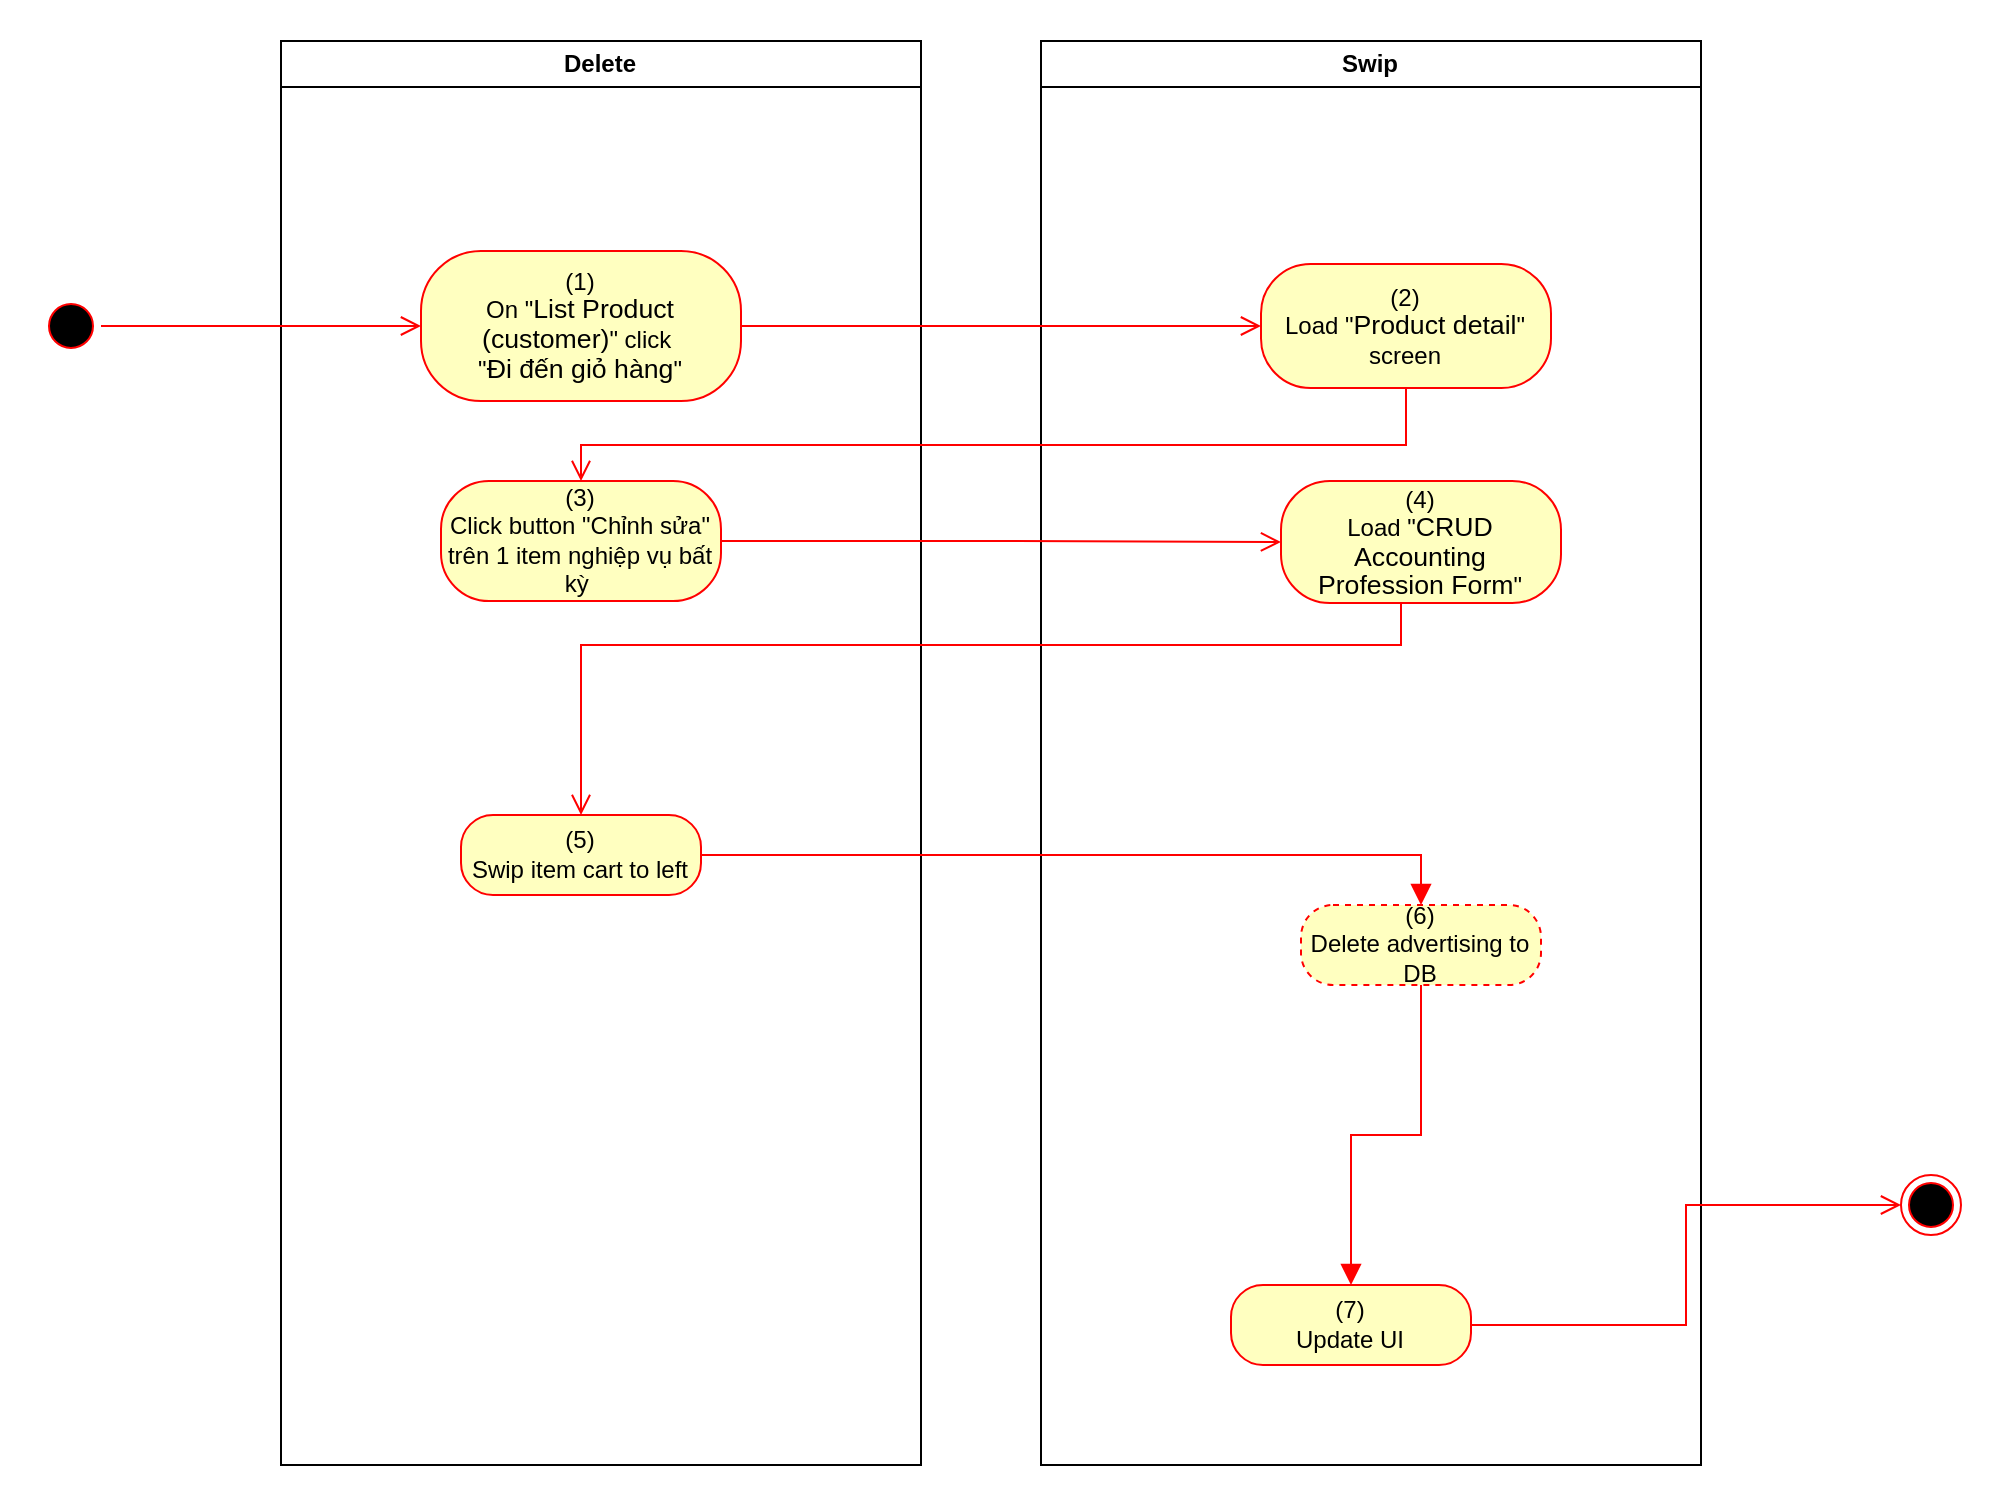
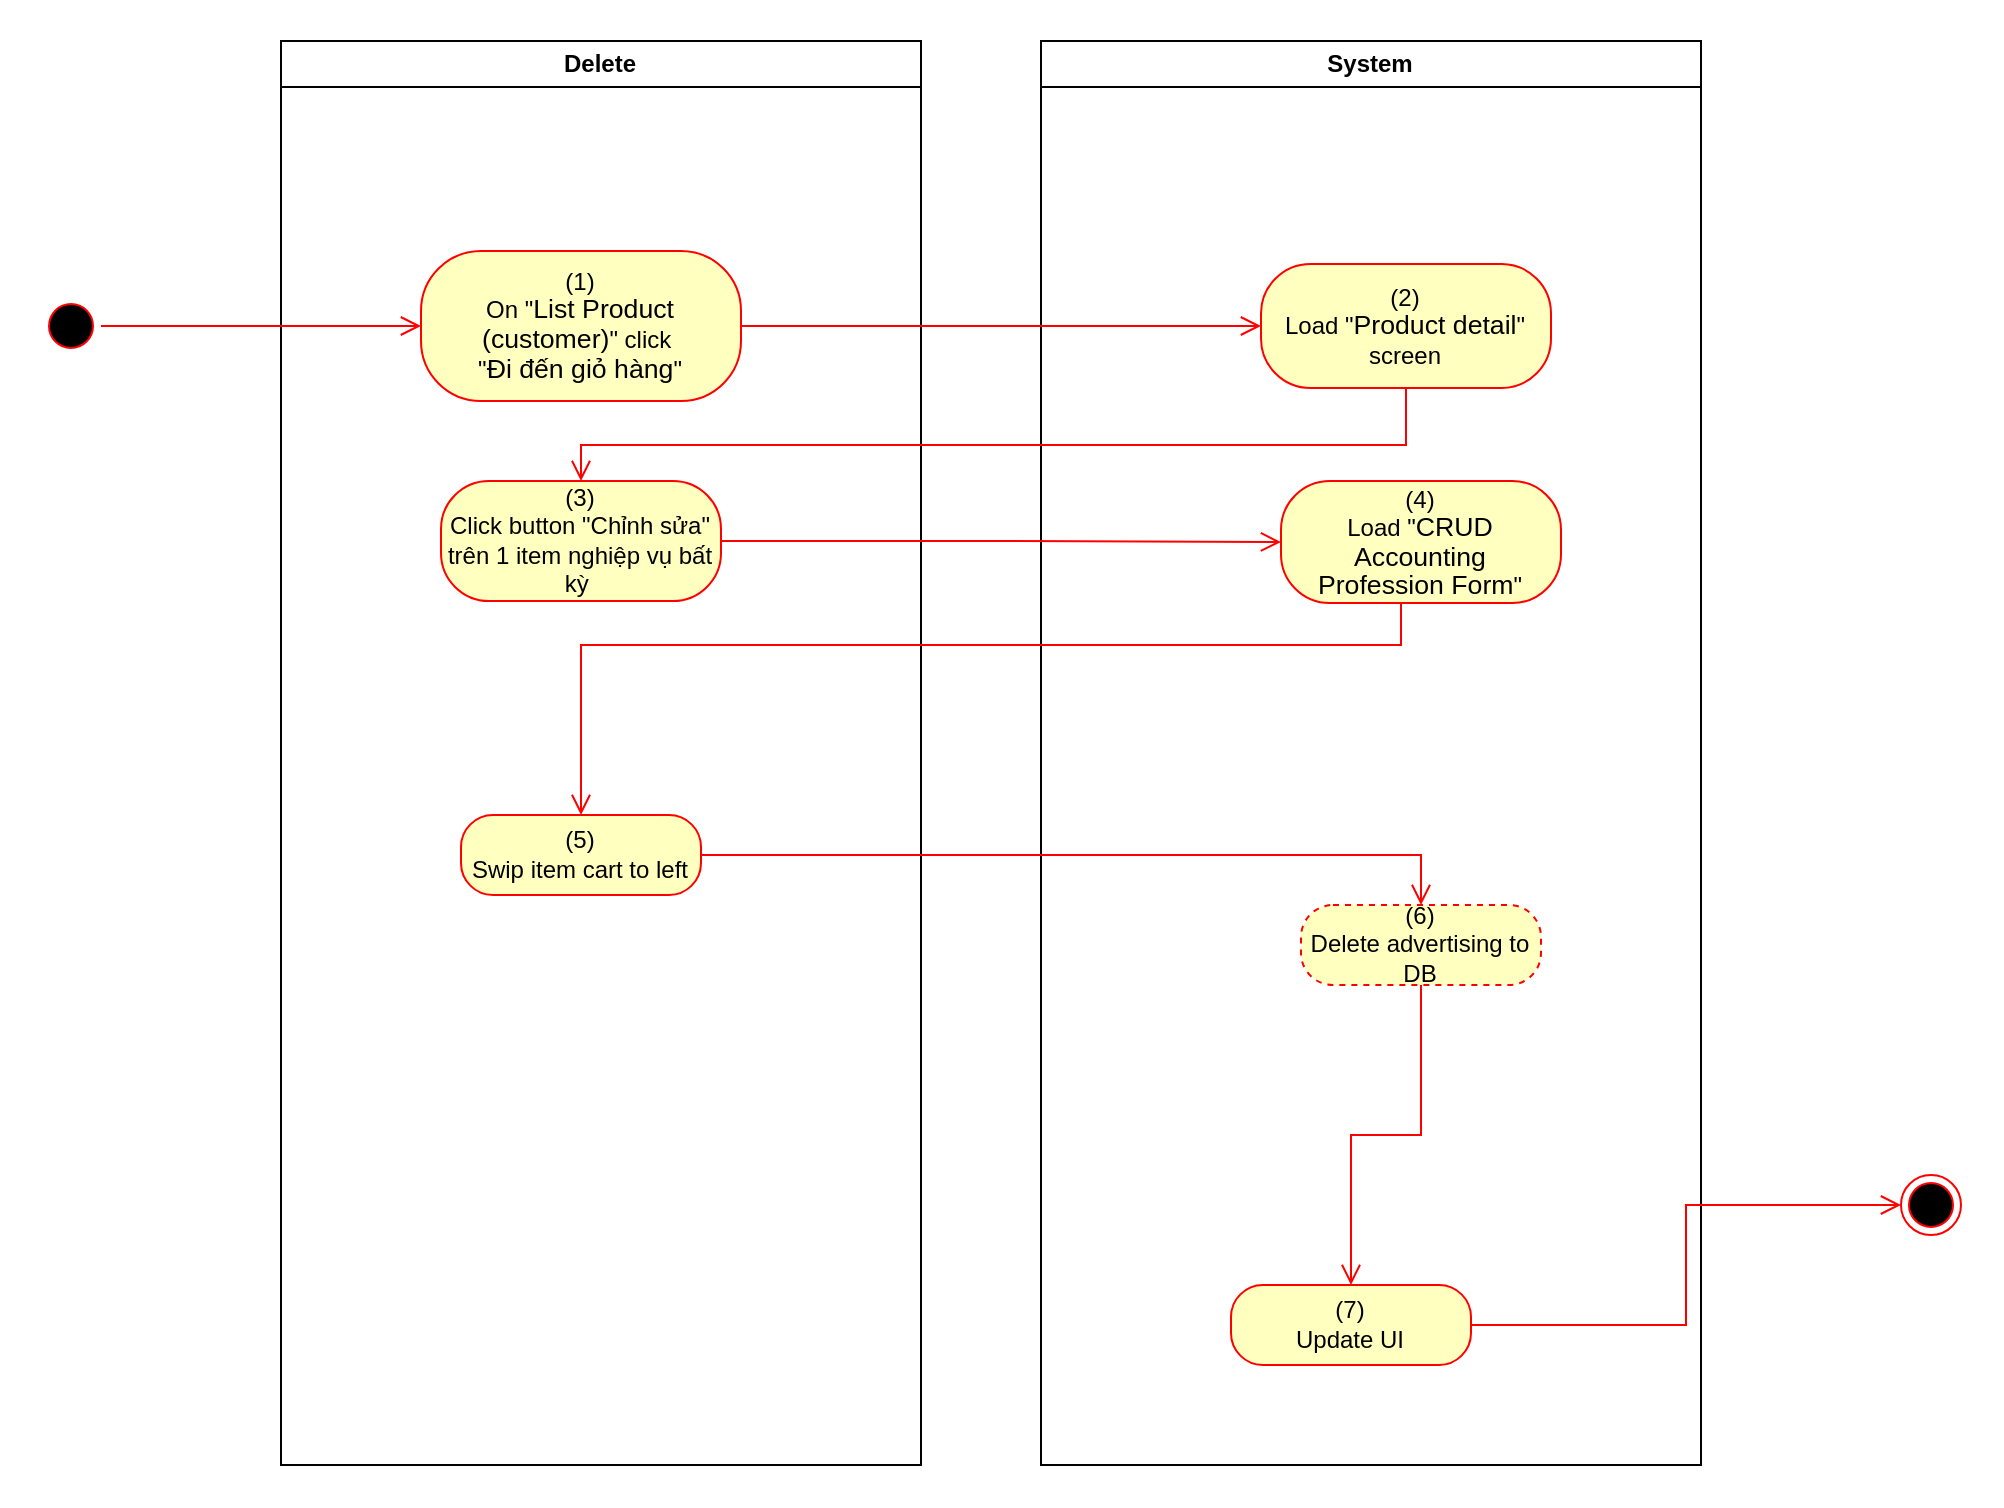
node "Swip": label "Swip" -> "System"
edge "(5) Swip item cart to left" -> "(6) Delete advertising to DB": arrowhead block -> open
edge "(6) Delete advertising to DB" -> "(7) Update UI": arrowhead block -> open
